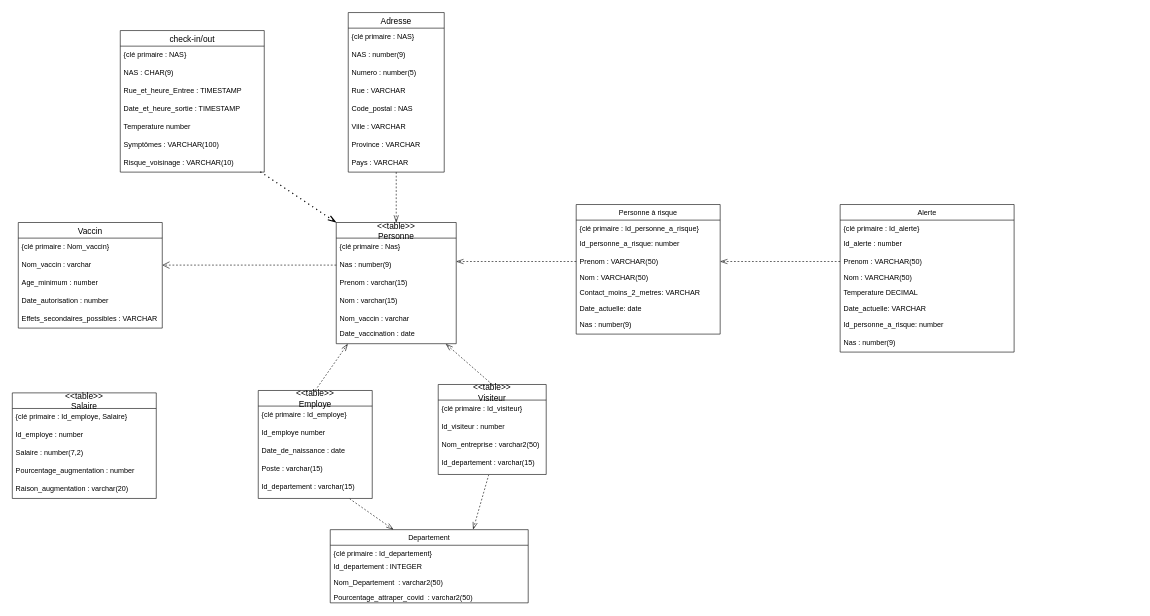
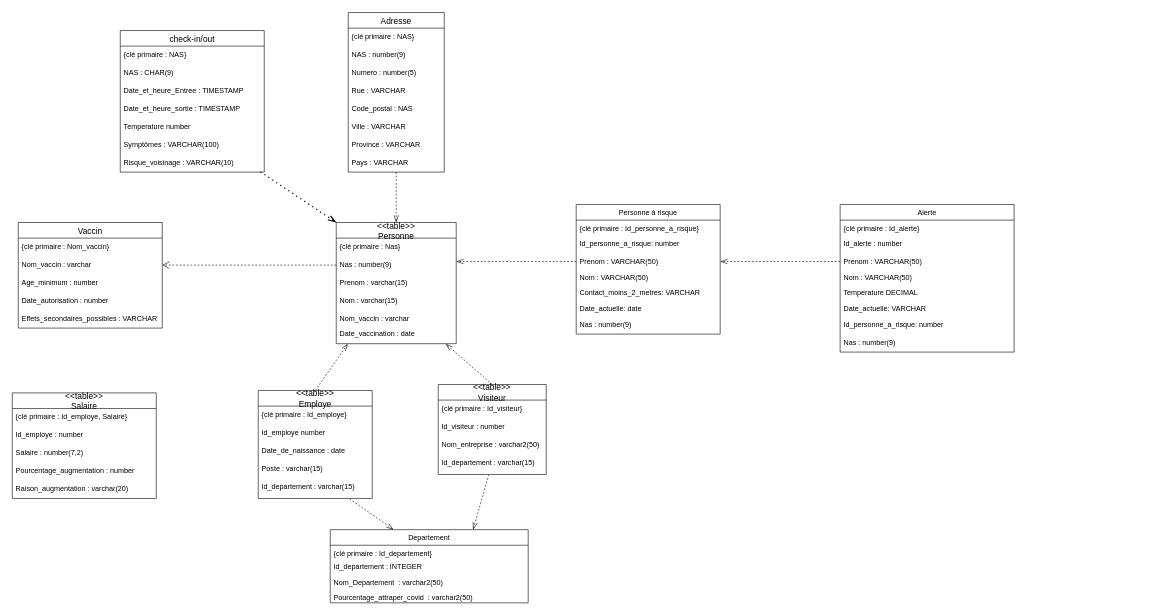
node "Rue_et_heure_Entree : TIMESTAMP": label "Rue_et_heure_Entree : TIMESTAMP" -> "Date_et_heure_Entree : TIMESTAMP"
